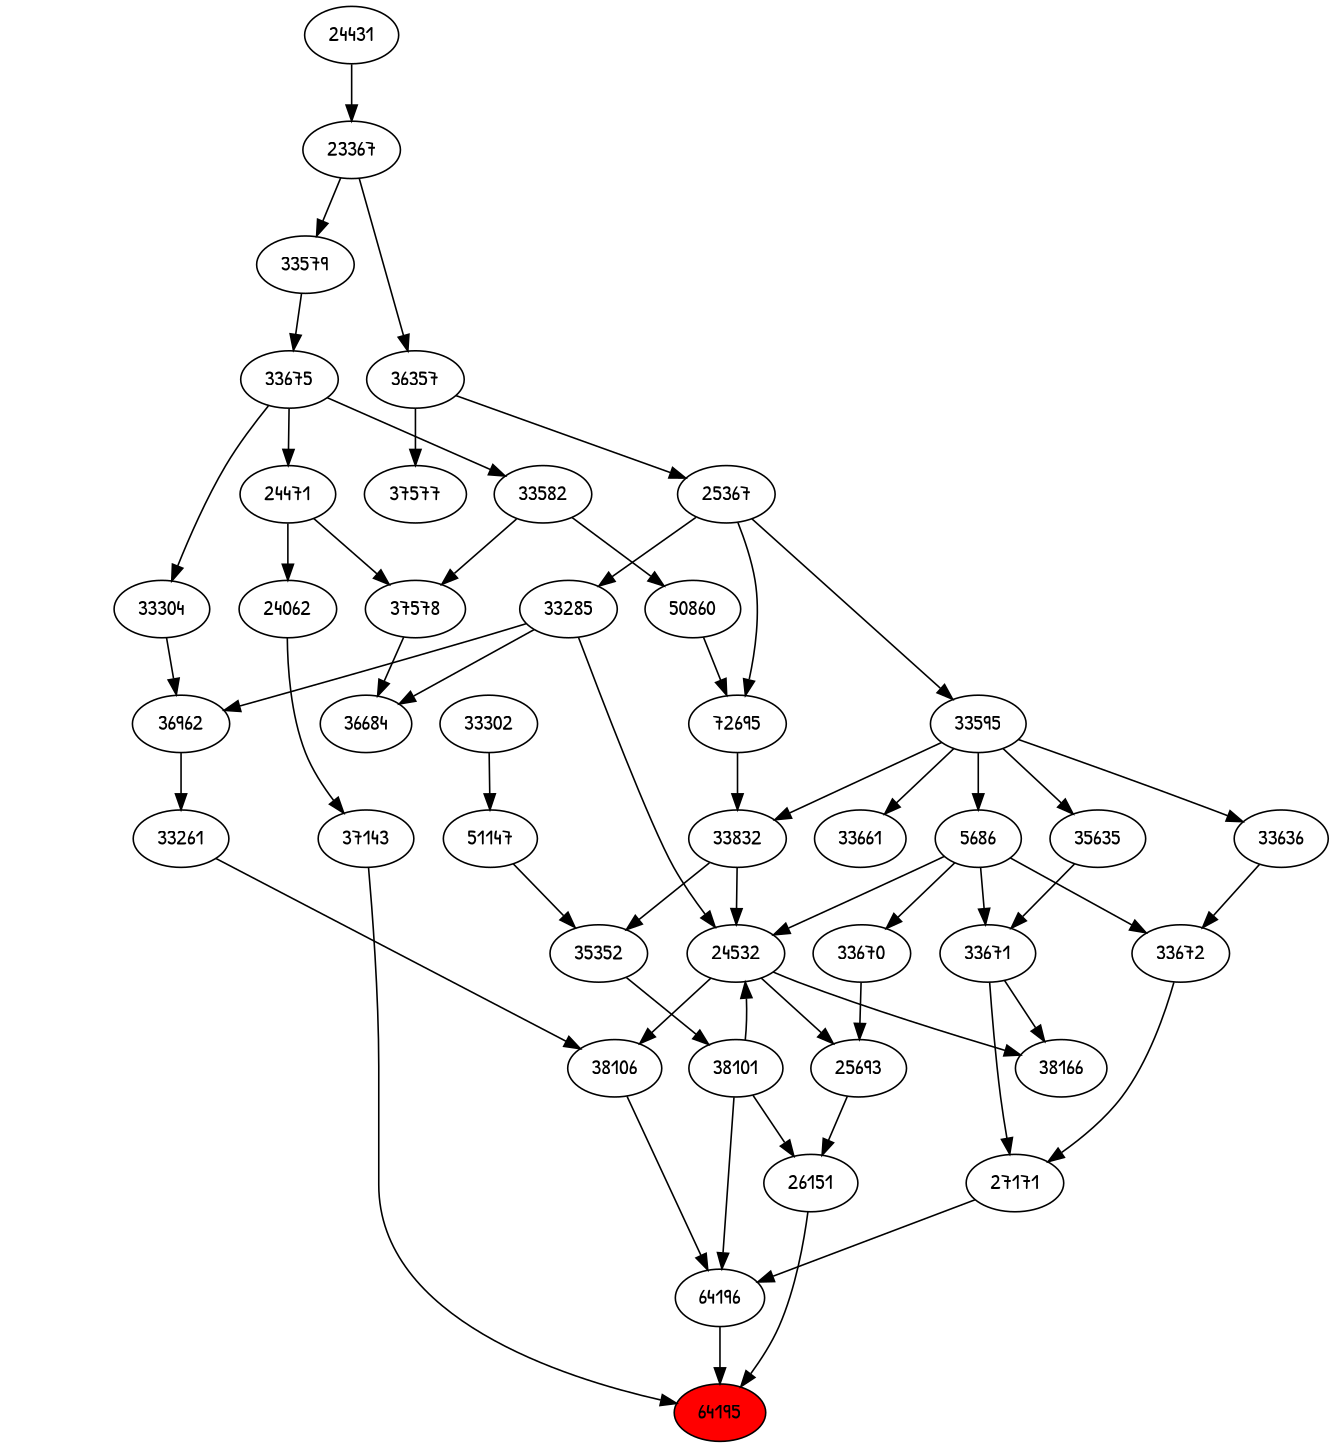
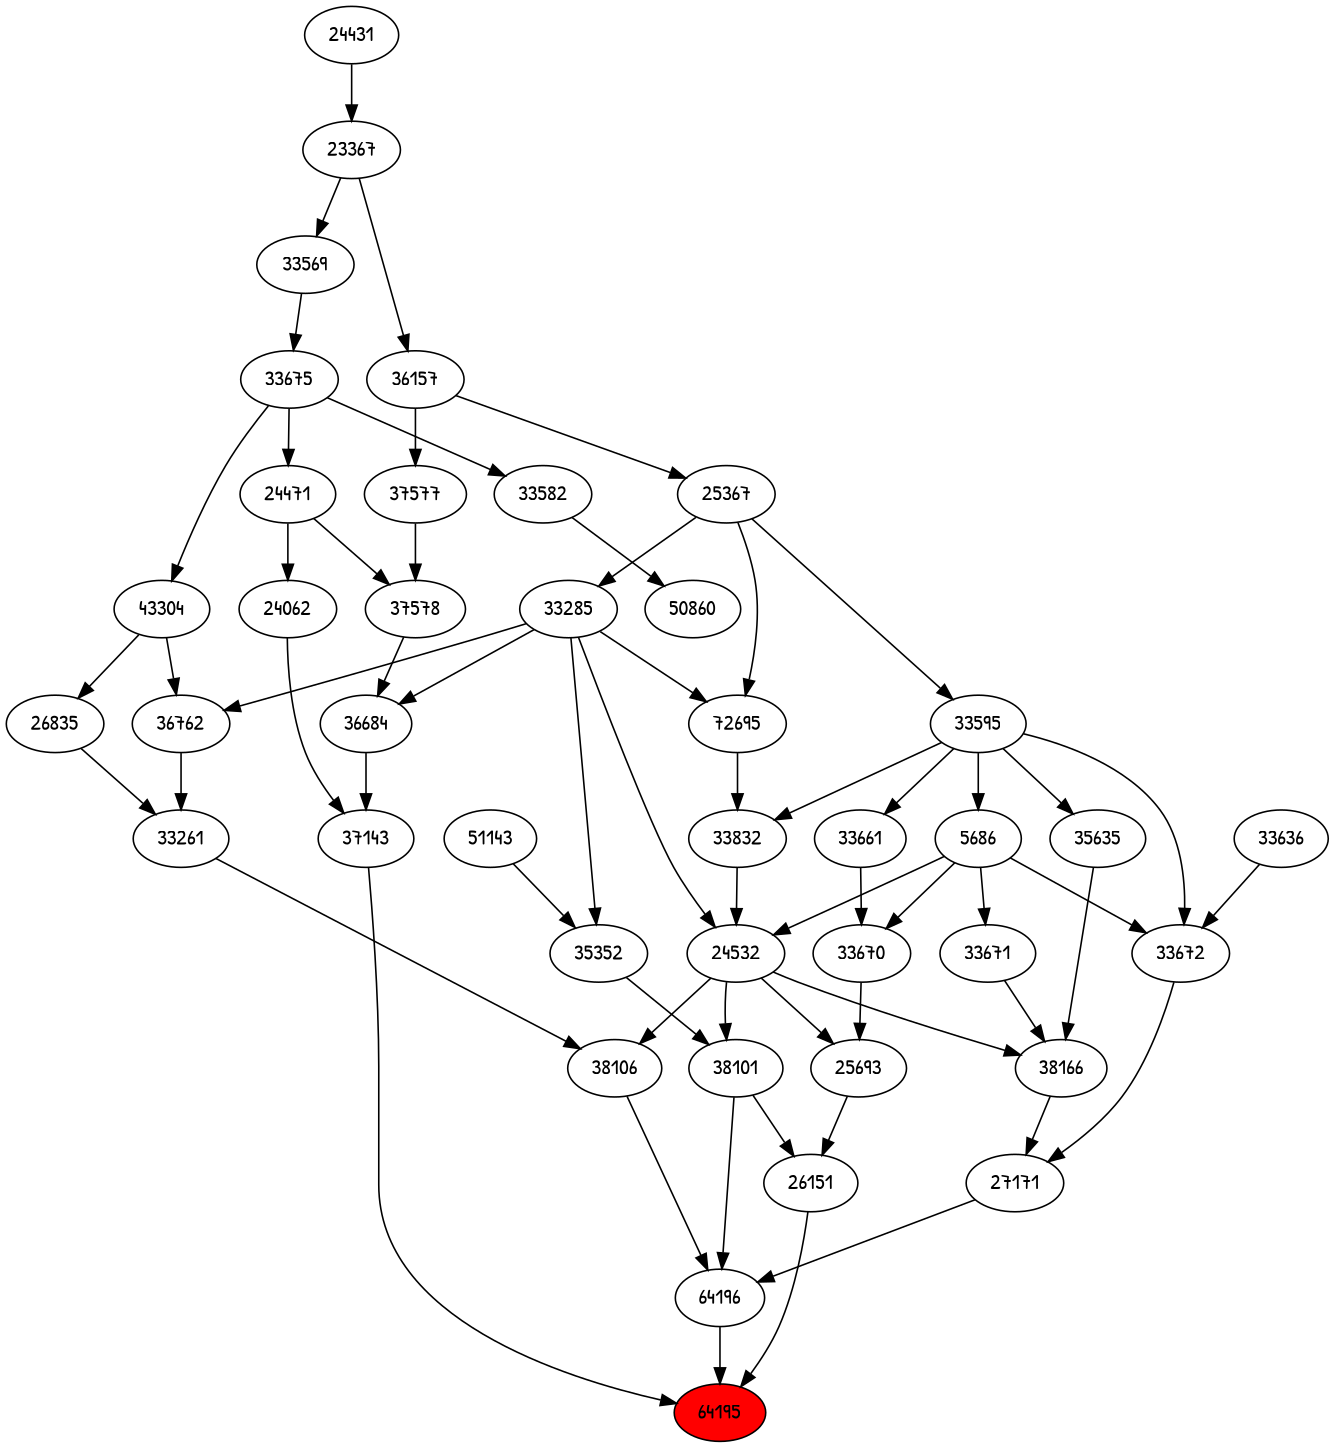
node "33579": label "33579" -> "33569"
node "36357": label "36357" -> "36157"
edge "33582" -> "37578": now "37577" -> "37578"
node "33304": label "33304" -> "43304"
edge "50860" -> "72695": now "33285" -> "72695"
node "26835": added
node "36962": label "36962" -> "36762"
node "33302": removed
edge "36684" -> "37143": added
edge "33595" -> "33636": now "33595" -> "33672"
node "51147": label "51147" -> "51143"
edge "33661" -> "33670": added
edge "35635" -> "33671": now "35635" -> "38166"
edge "33832" -> "35352": now "33285" -> "35352"
edge "38101" -> "24532": reversed
edge "33671" -> "27171": now "38166" -> "27171"
